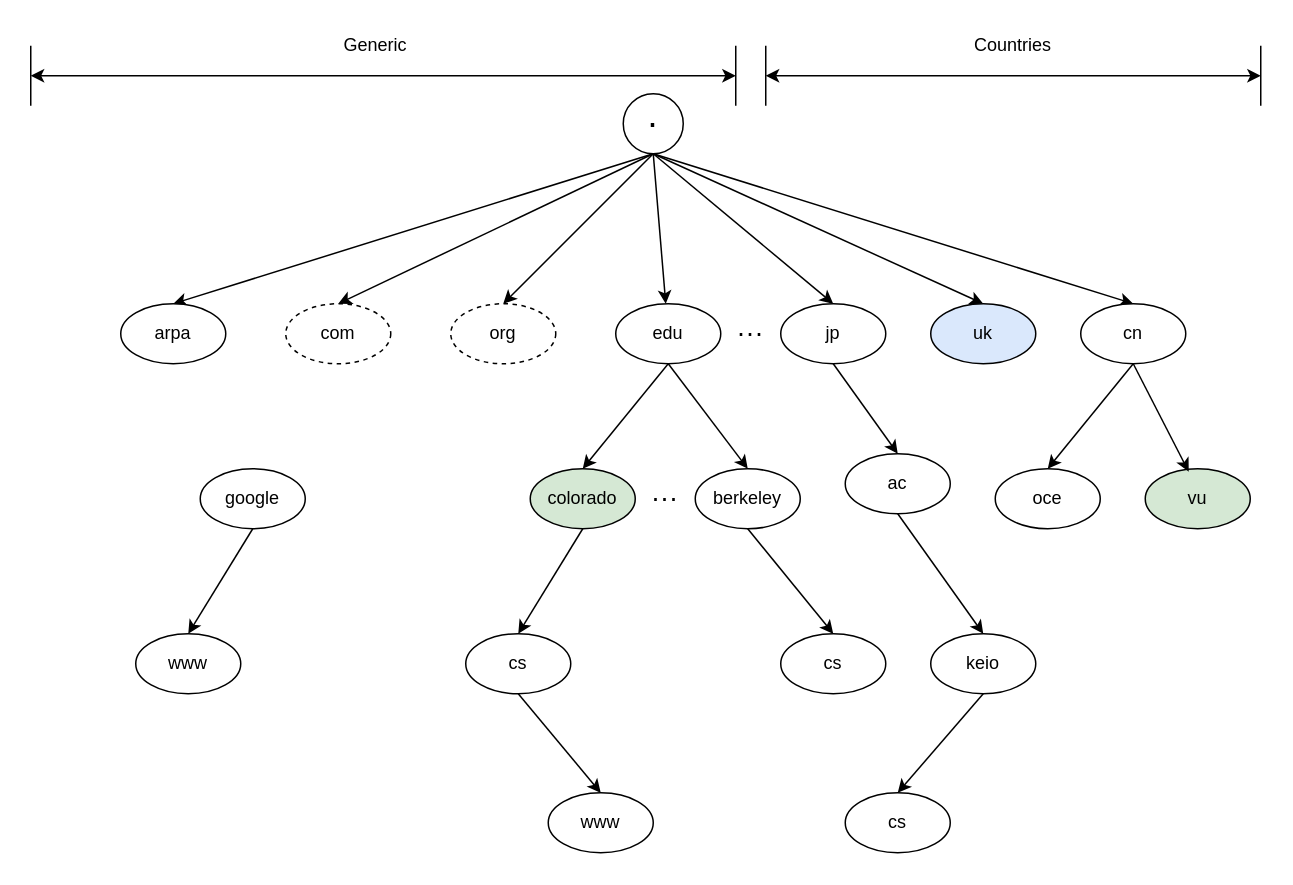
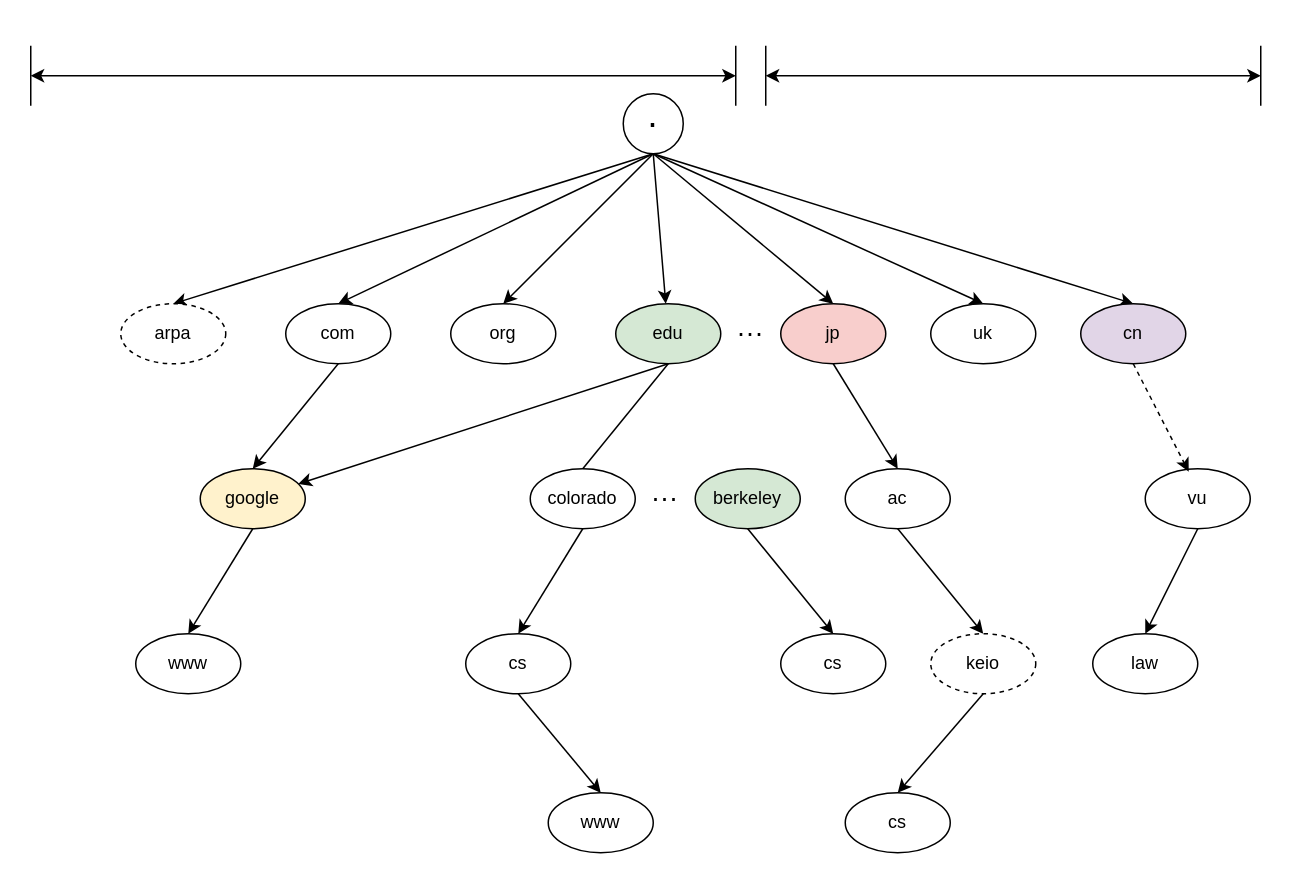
node "Generic": removed
node "Countries": removed
node "arpa": style solid -> dashed
node "com": style dashed -> solid
node "org": style dashed -> solid
node "edu": fillcolor #ffffff -> #d5e8d4
node "jp": fillcolor #ffffff -> #f8cecc
node "uk": fillcolor #dae8fc -> #ffffff
node "cn": fillcolor #ffffff -> #e1d5e7
edge "com" -> "google": added
edge "edu" -> "berkeley": now "edu" -> "google"
edge "cn" -> "oce": removed
edge "cn" -> "vu": style solid -> dashed
edge "edu" -> "colorado": arrowhead classic -> none
node "ac": moved (898, 484) -> (898, 499)
node "google": fillcolor #ffffff -> #fff2cc
node "colorado": fillcolor #d5e8d4 -> #ffffff
node "berkeley": fillcolor #ffffff -> #d5e8d4
node "oce": removed
node "vu": fillcolor #d5e8d4 -> #ffffff
edge "vu" -> "law": added
node "keio": style solid -> dashed
node "law": added
